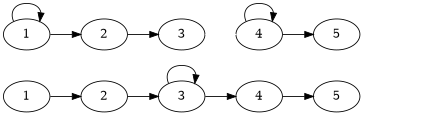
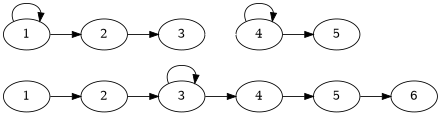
node "6": added
